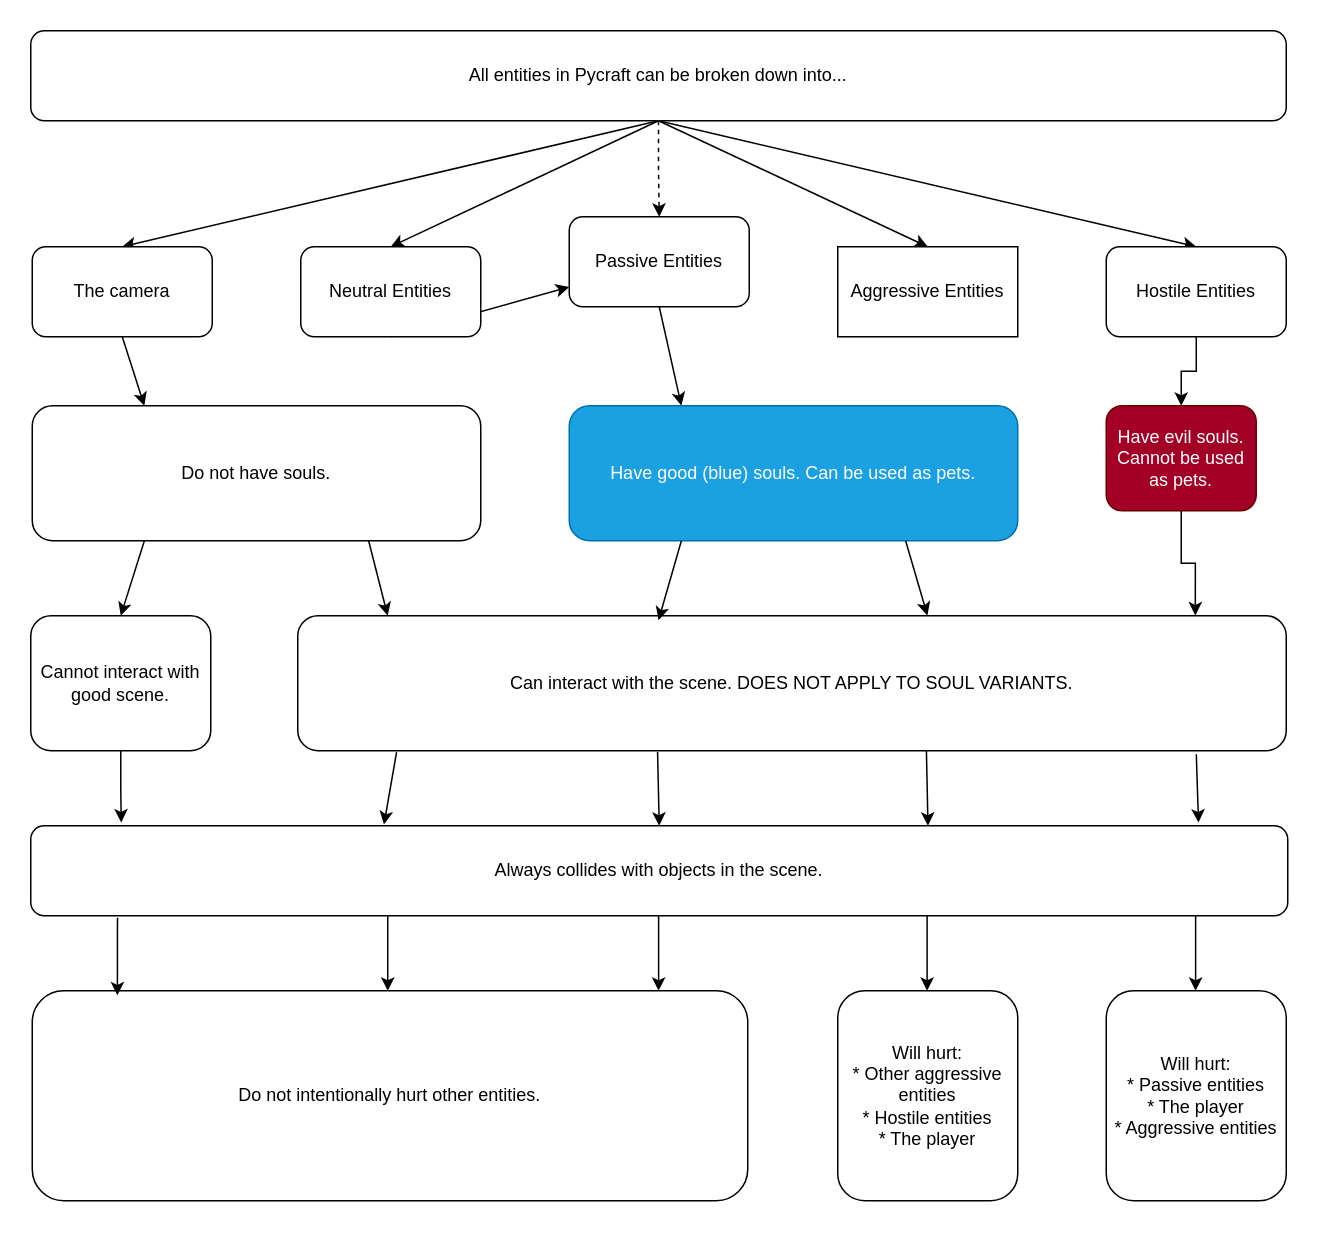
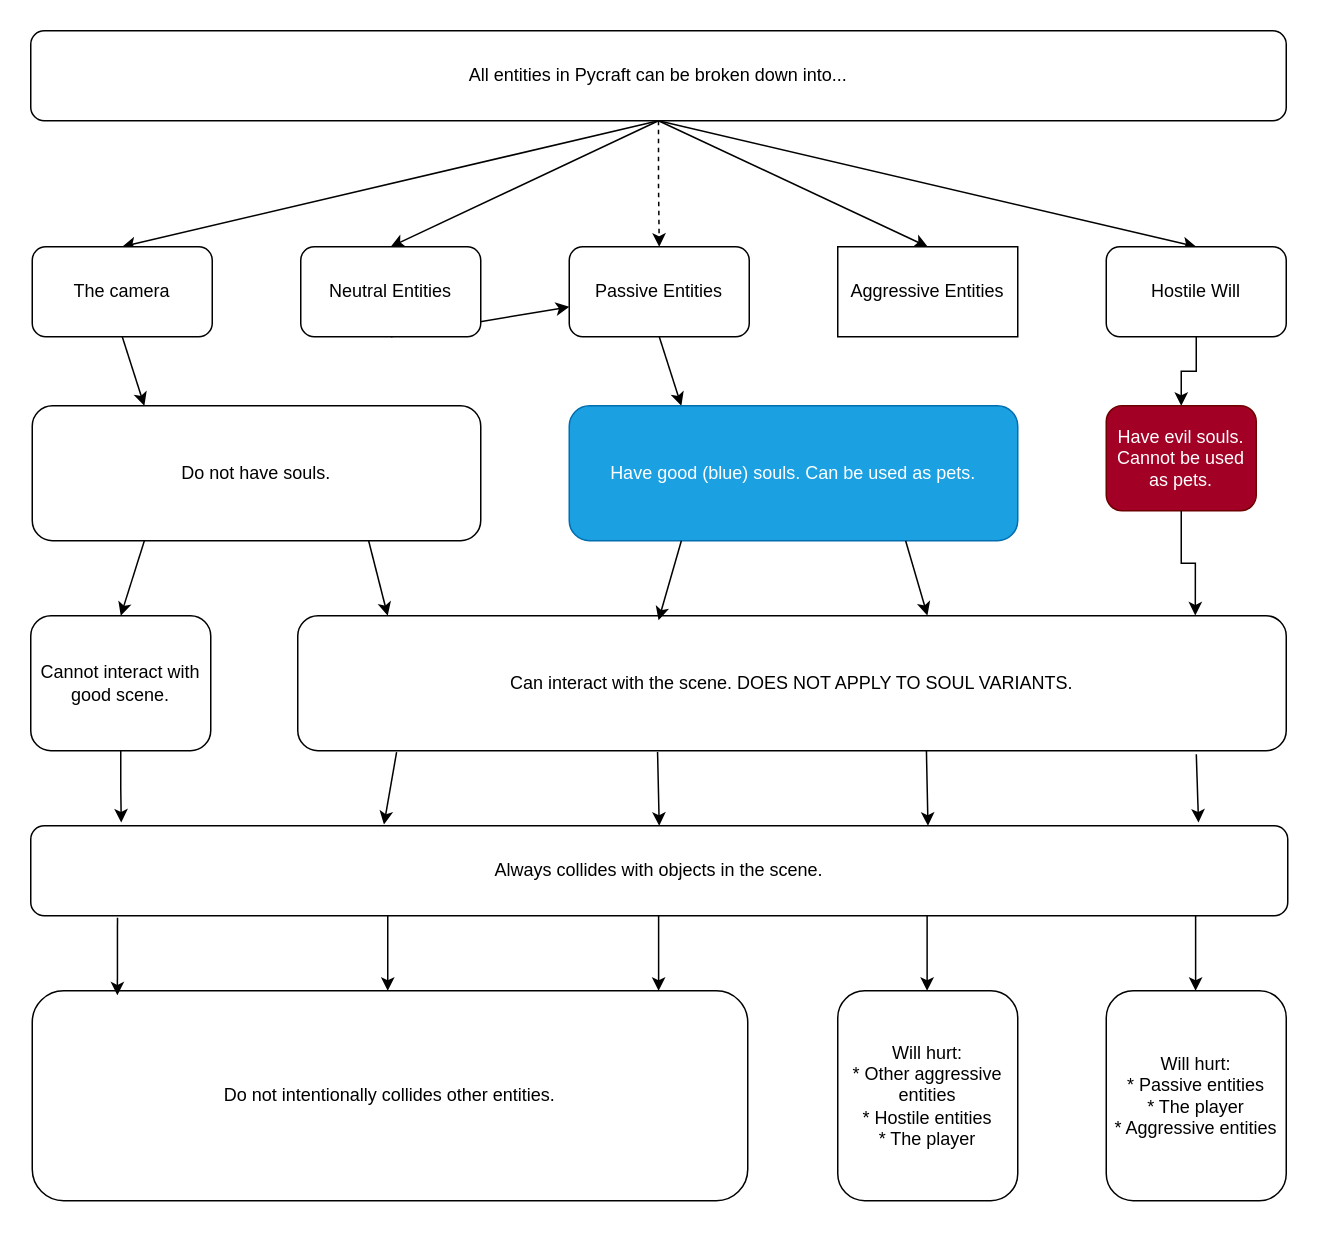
node "Passive Entities": moved (659, 262) -> (659, 292)
node "Hostile Entities": label "Hostile Entities" -> "Hostile Will"
node "Do not intentionally hurt other entities.": label "Do not intentionally hurt other entities." -> "Do not intentionally collides other entities."
